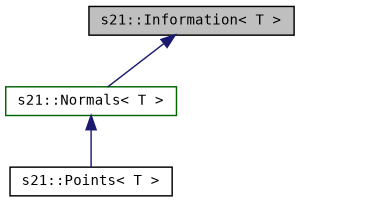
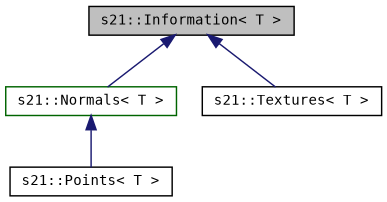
node "s21::Textures< T >": added
